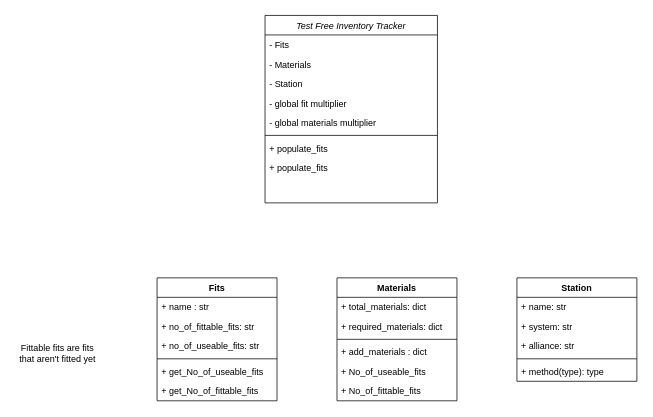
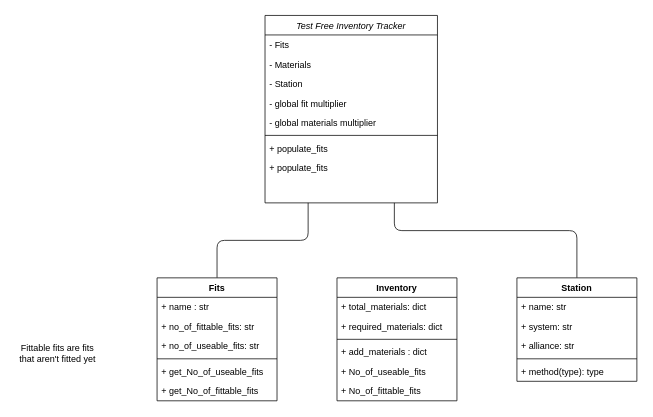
edge "Test Free Inventory Tracker" -- "Station": added
edge "Test Free Inventory Tracker" -- "Fits": added
node "Materials": label "Materials" -> "Inventory"
